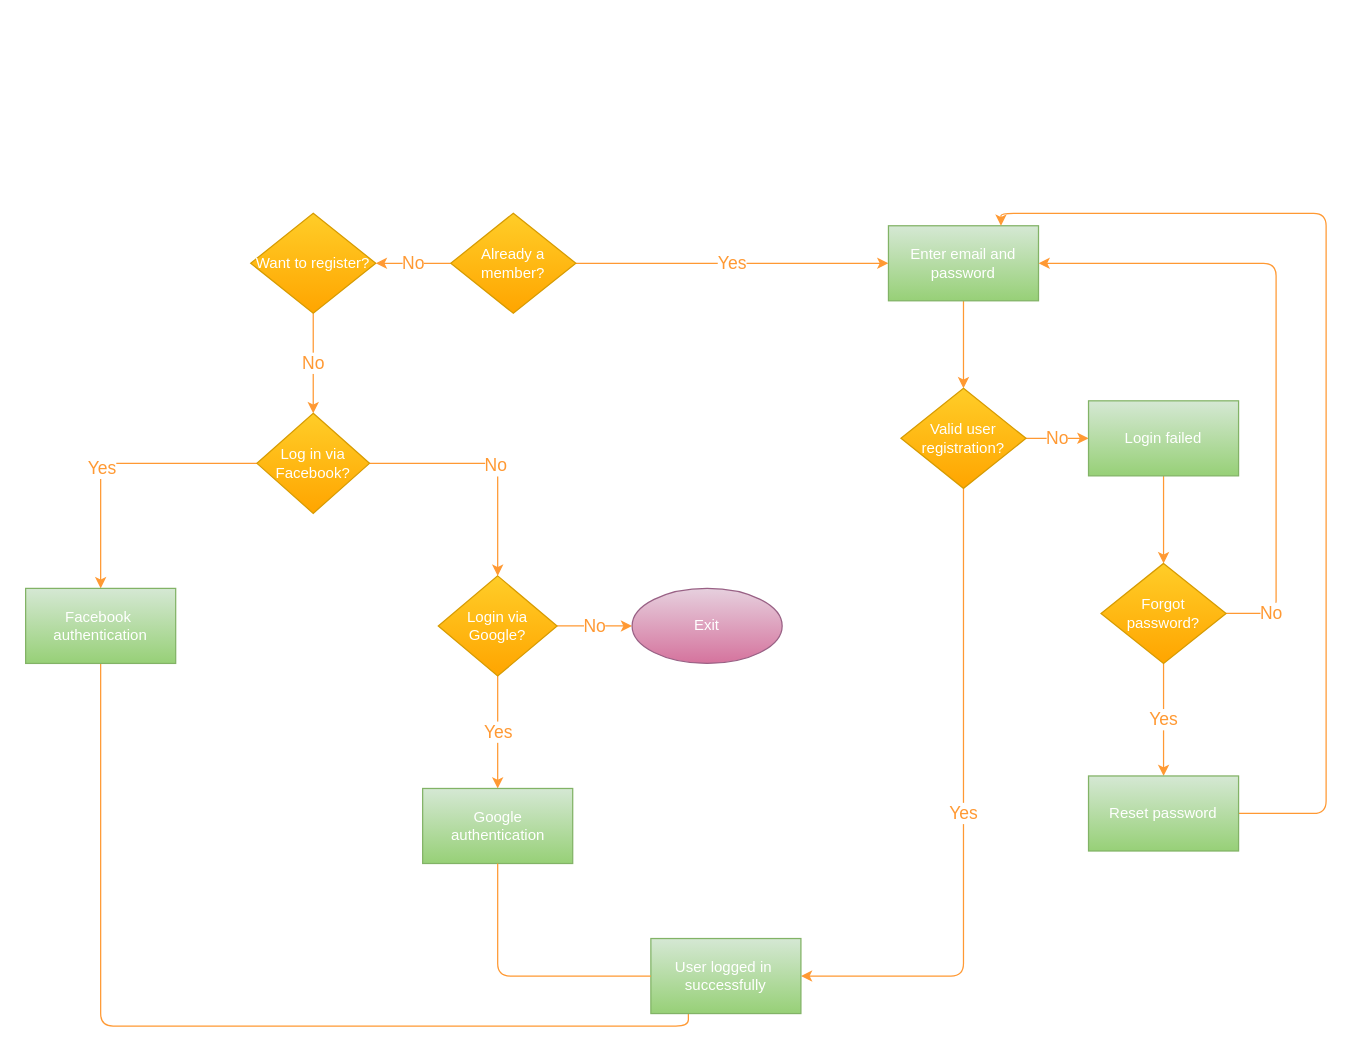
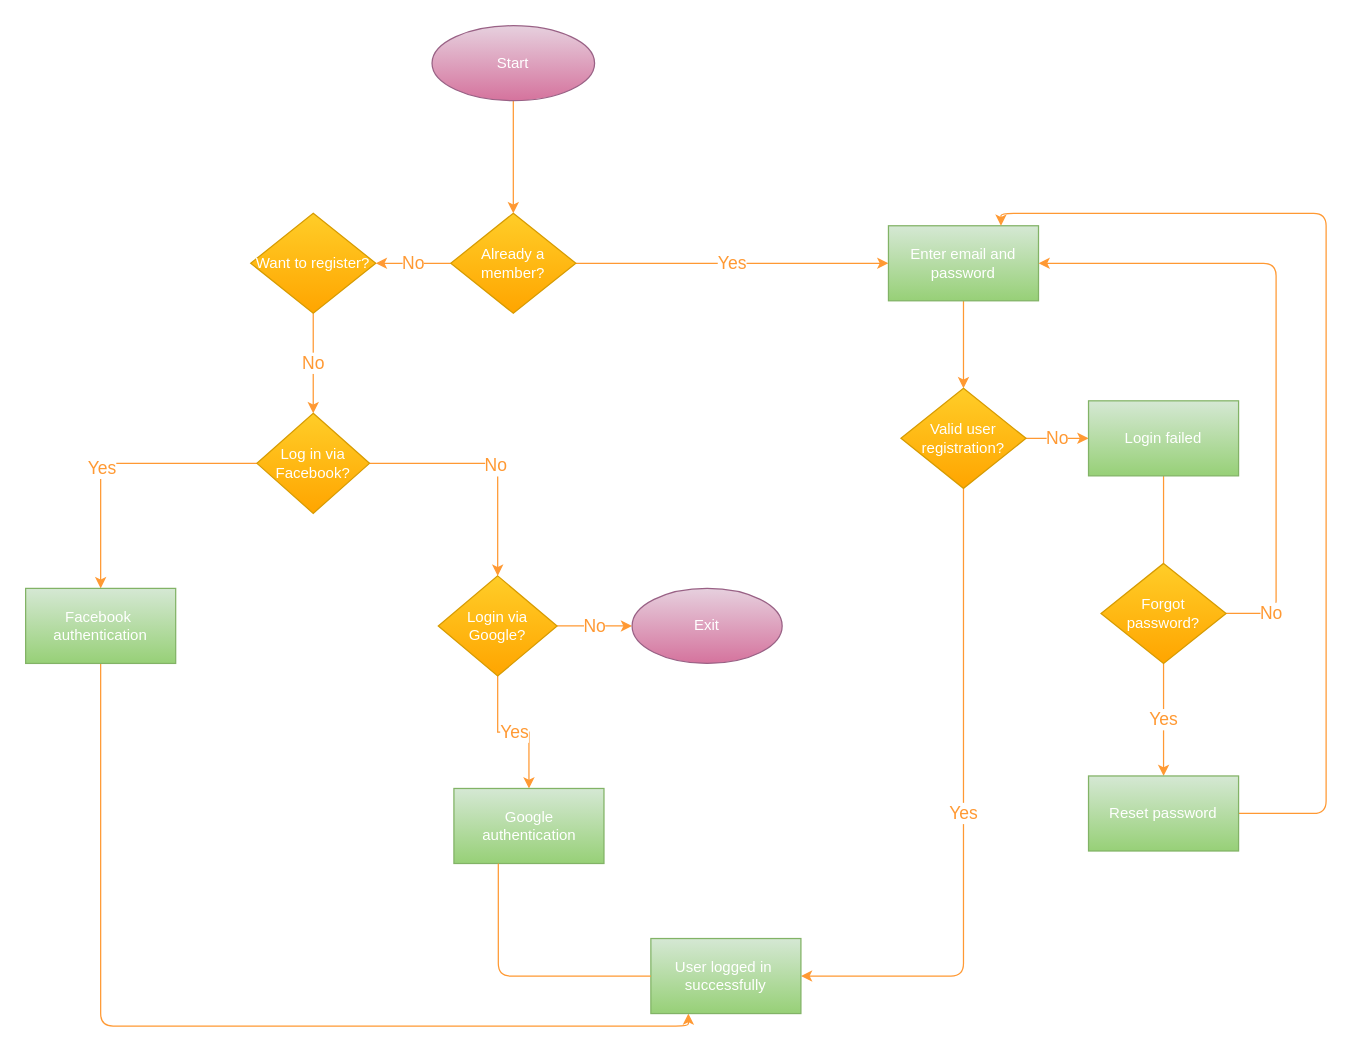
node "Start": added
edge "Start" -> "Already a member?": added
edge "Login failed" -> "Forgot password?": arrowhead classic -> none
node "Google authentication": moved (498, 826) -> (529, 826)
edge "Facebook authentication" -- "User logged in successfully": arrowhead none -> classic
